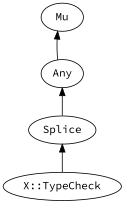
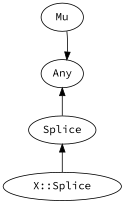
edge "Any" -> "Mu": reversed
node "X::TypeCheck": label "X::TypeCheck" -> "X::Splice"
